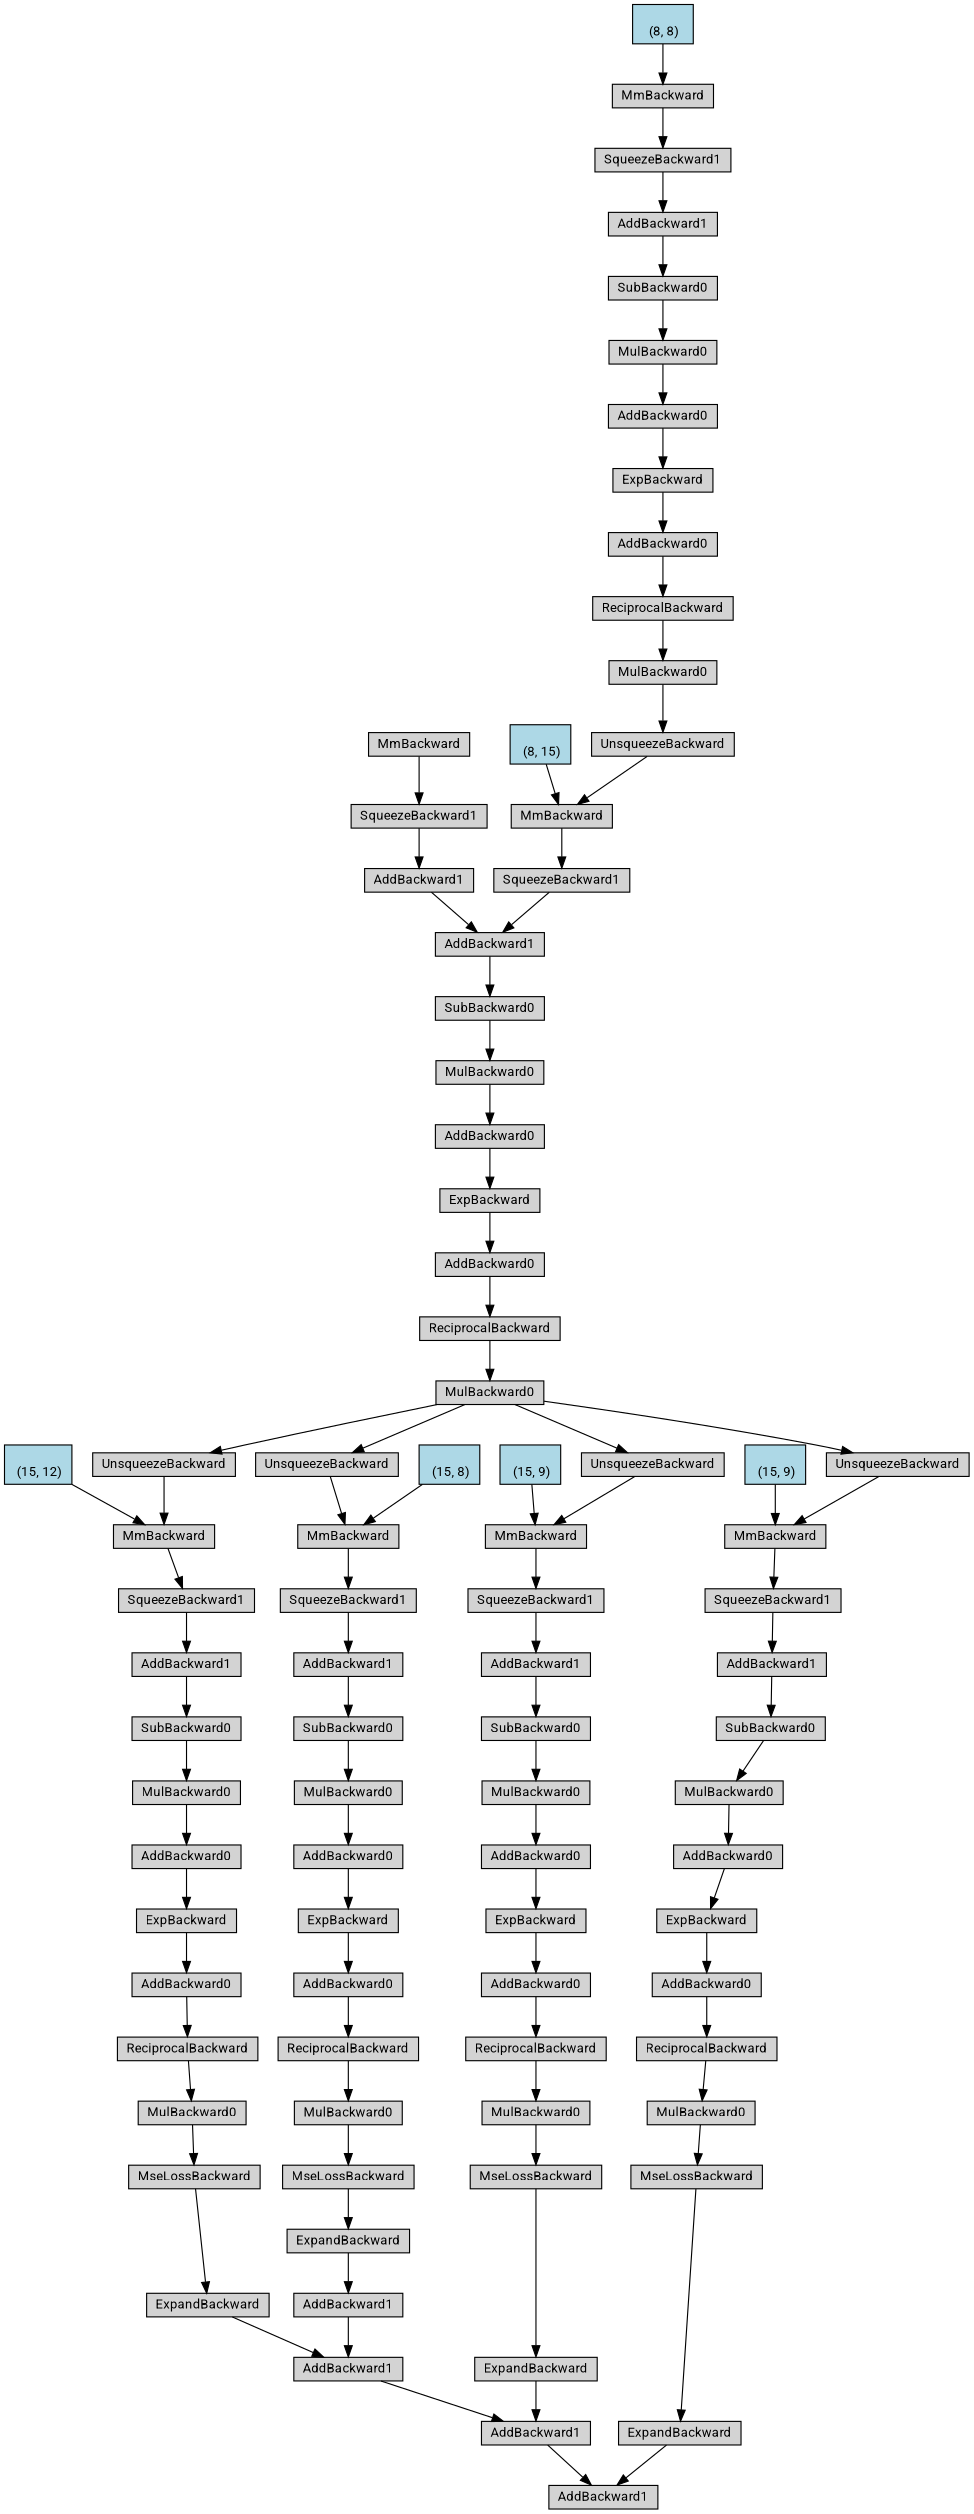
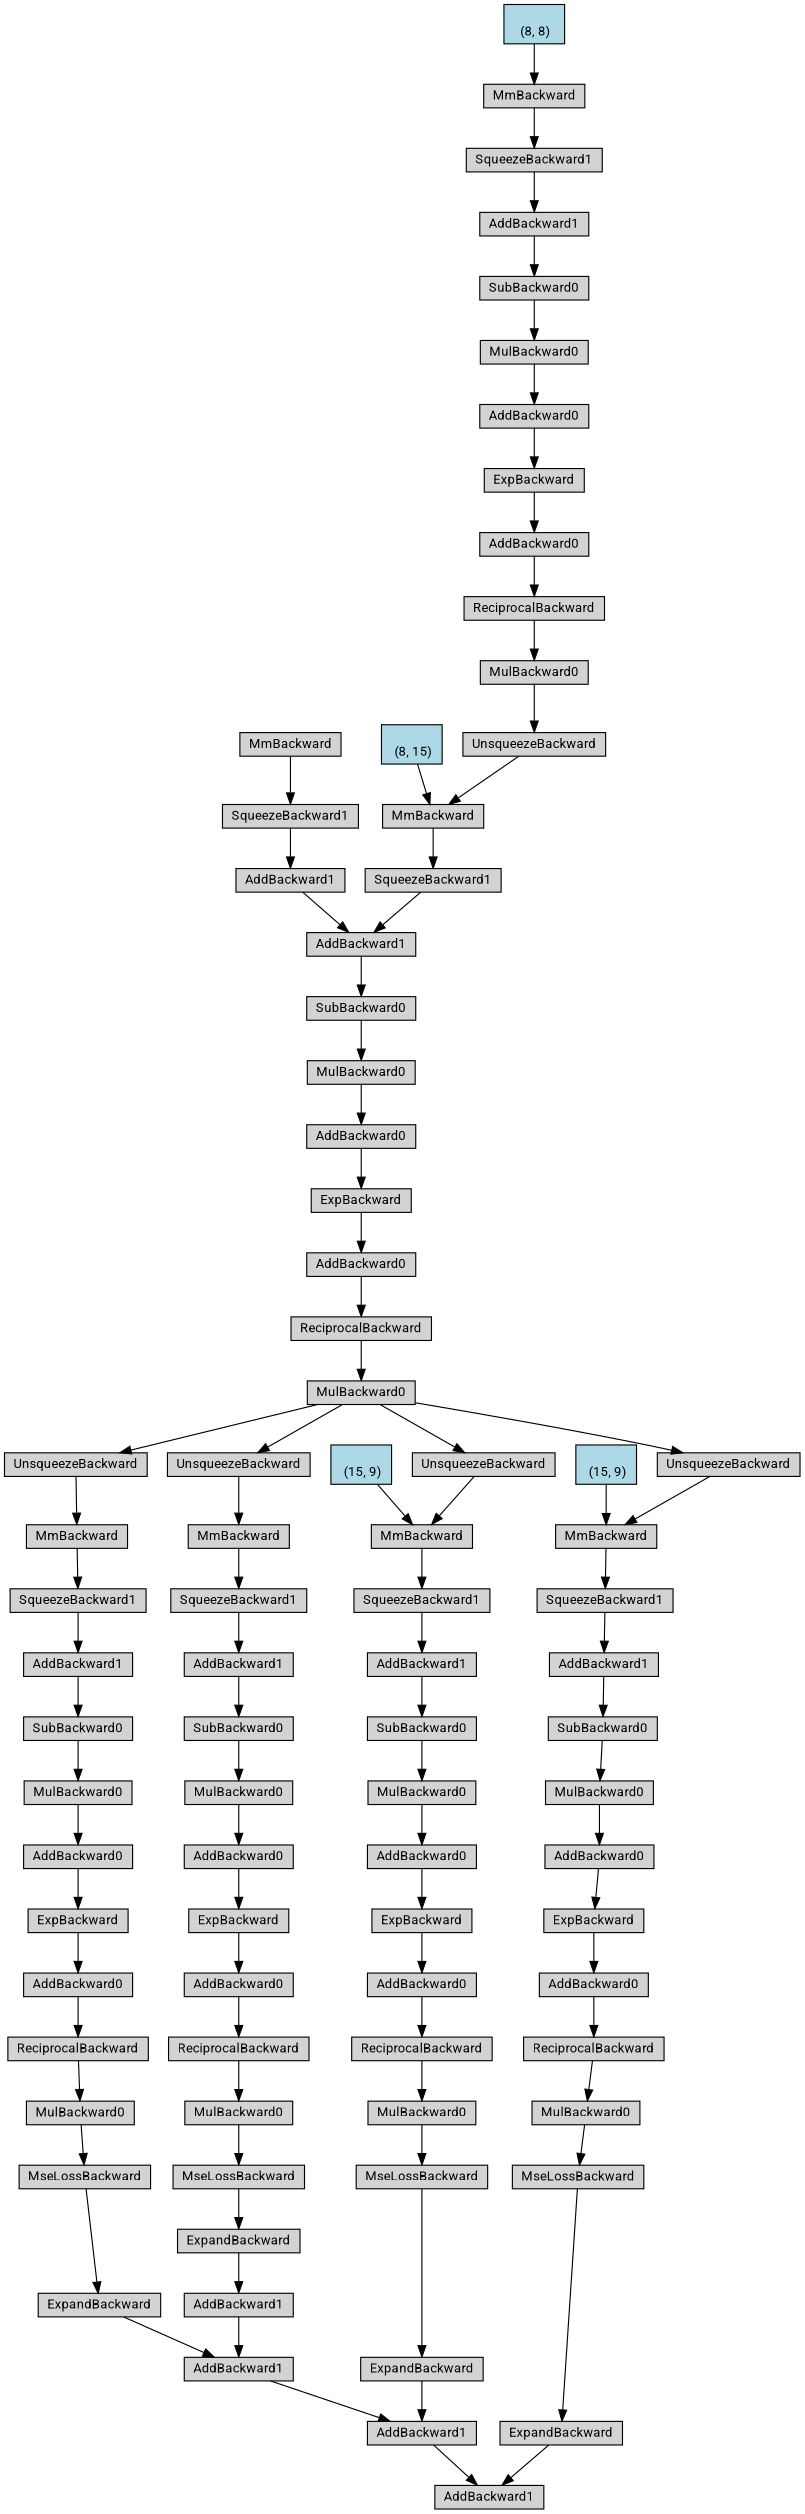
node "(15, 12)": removed
node "(15, 8)": removed
